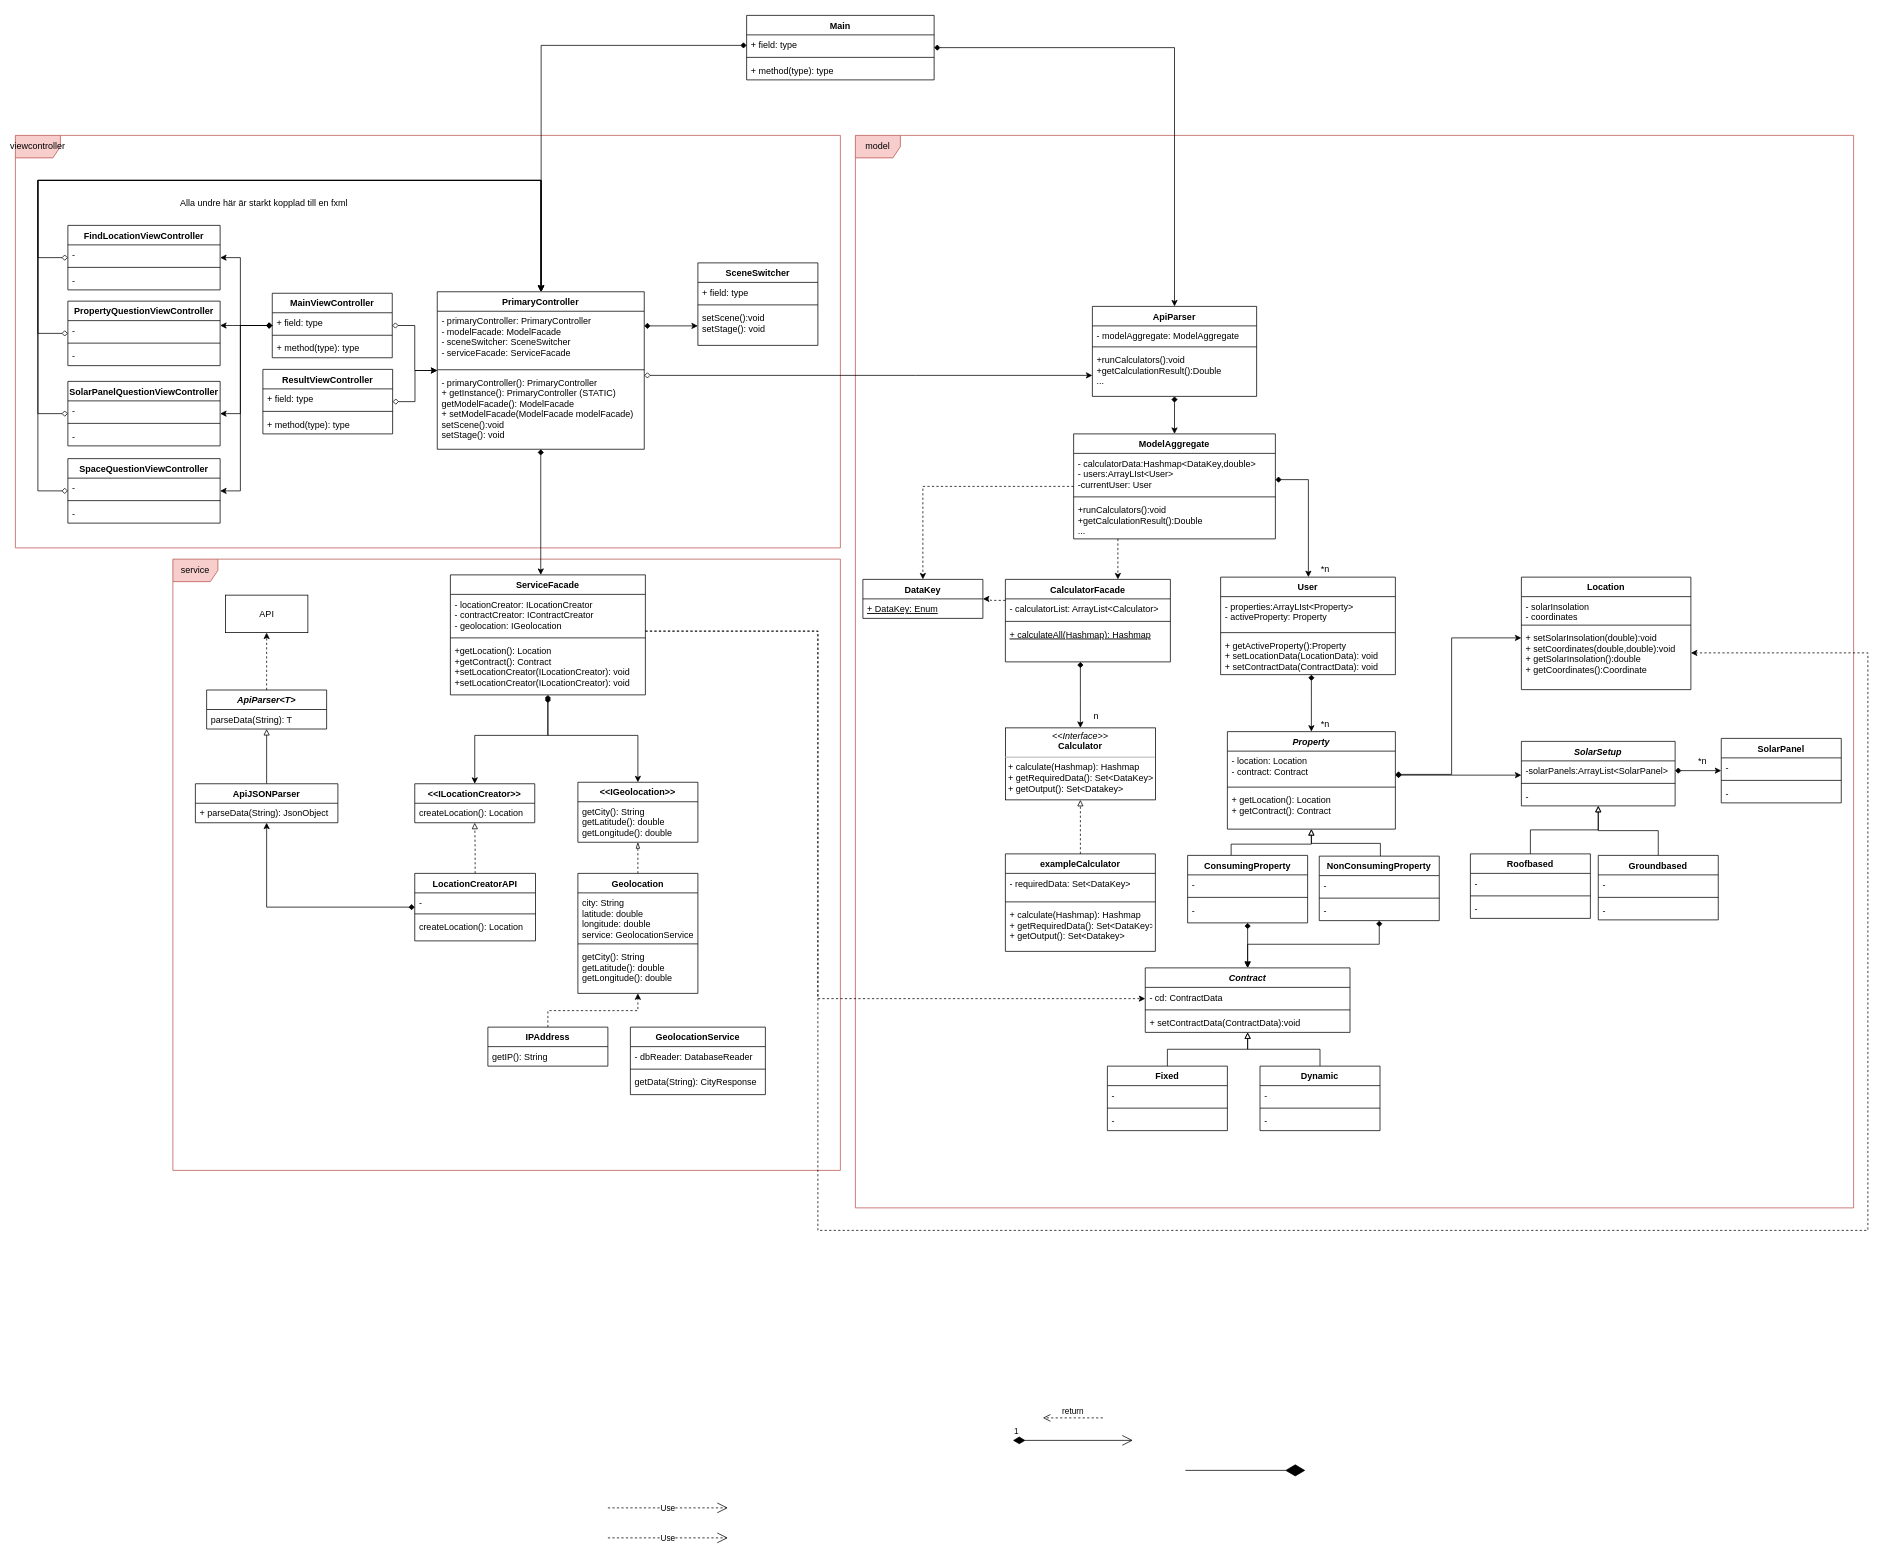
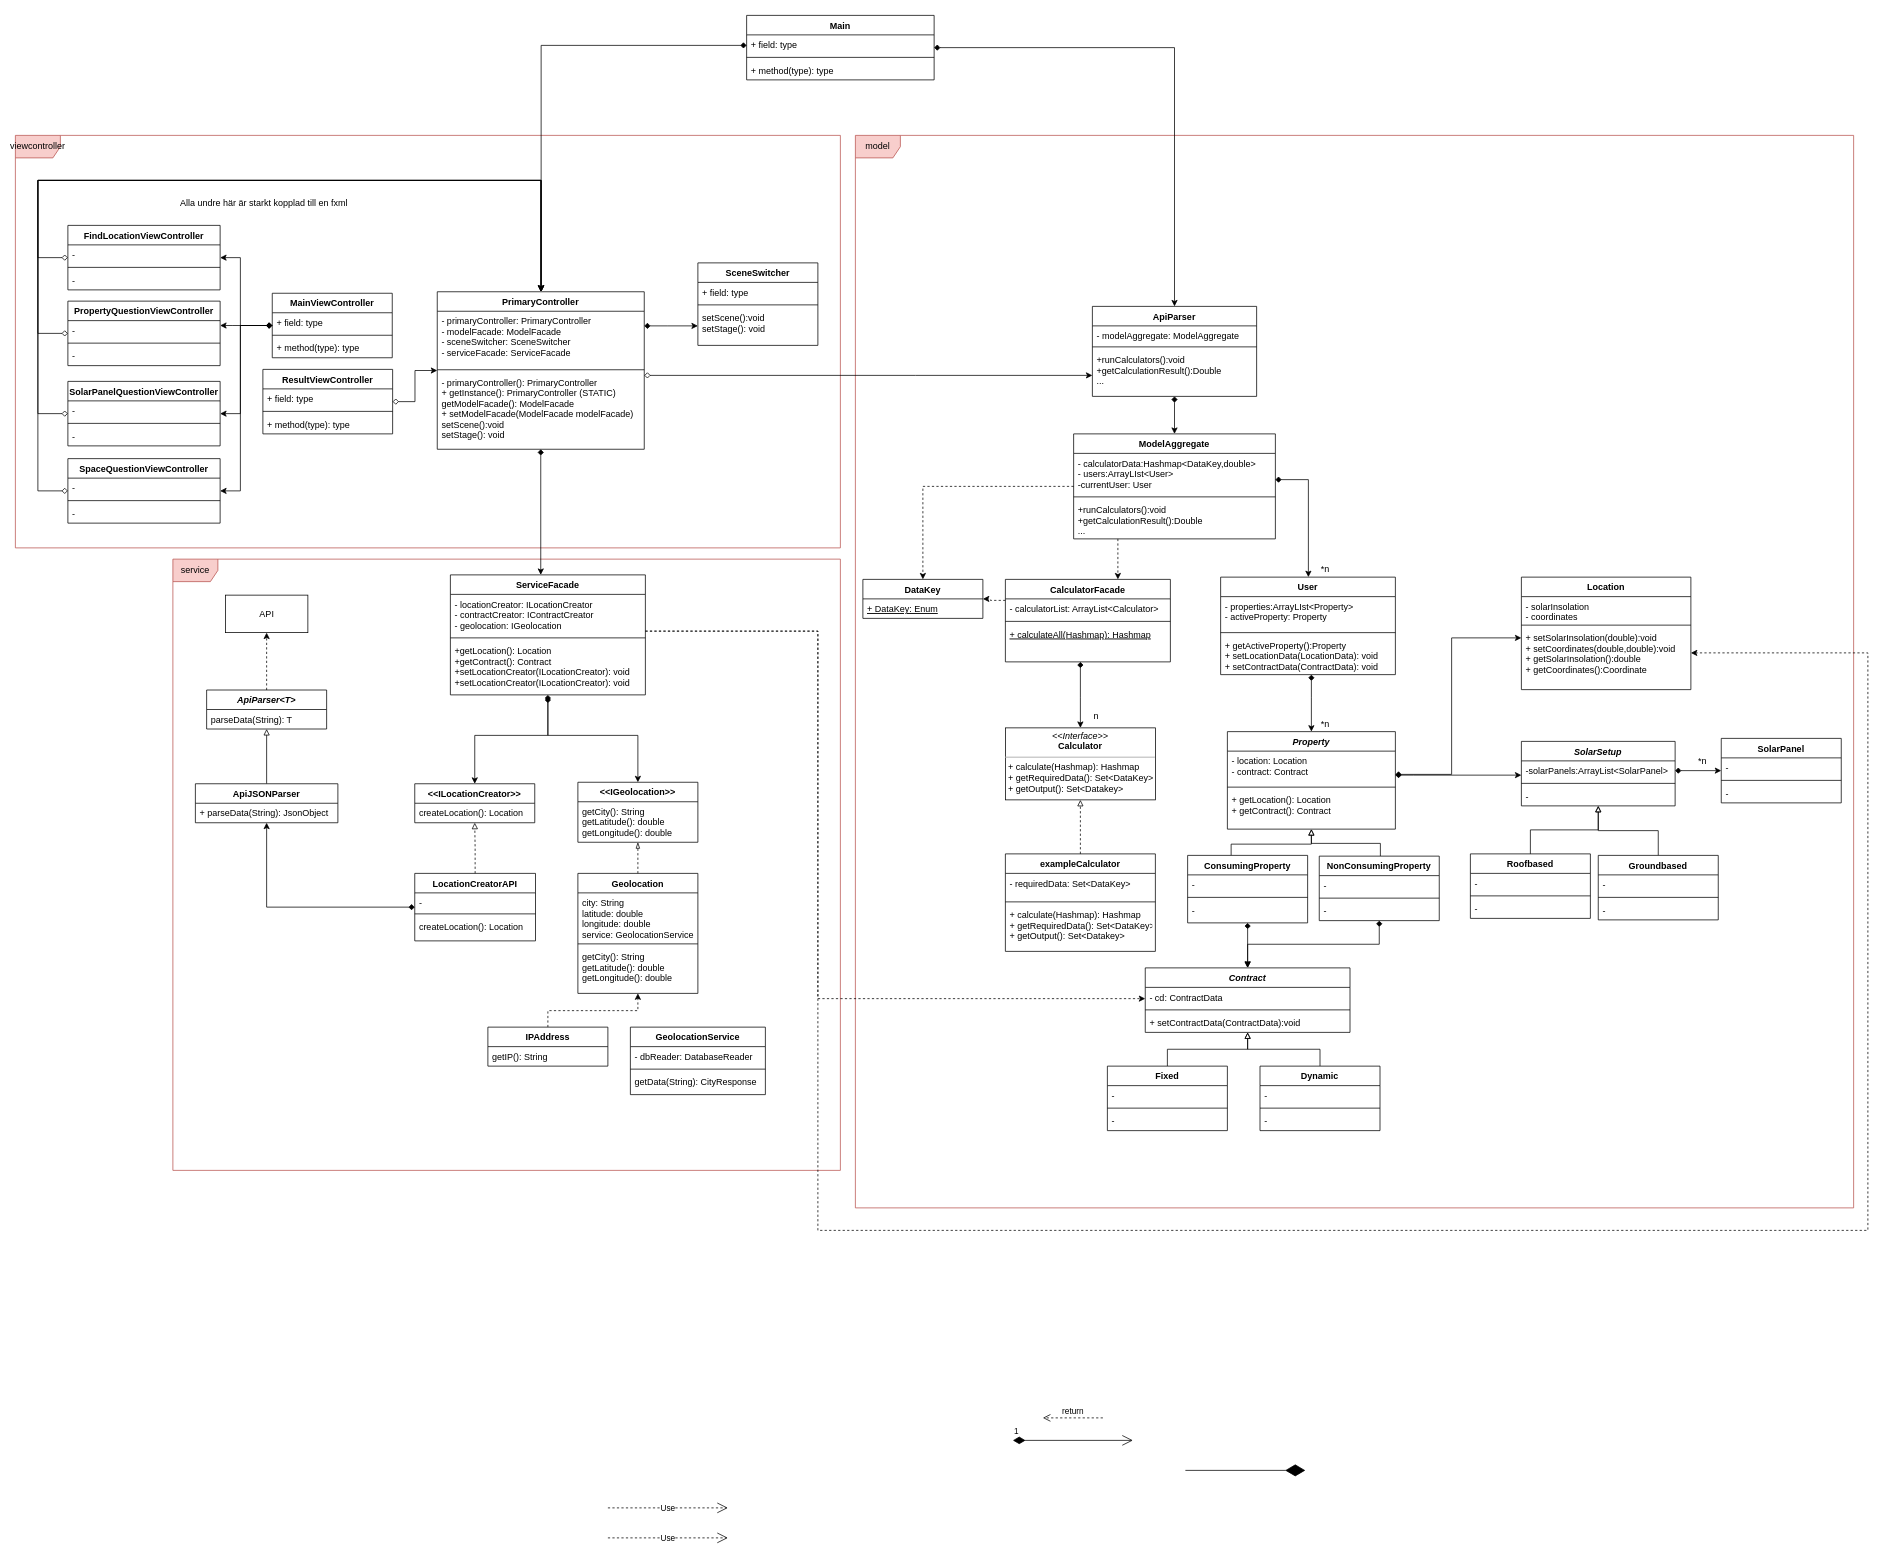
edge "MainViewController" -- "PrimaryController": removed
